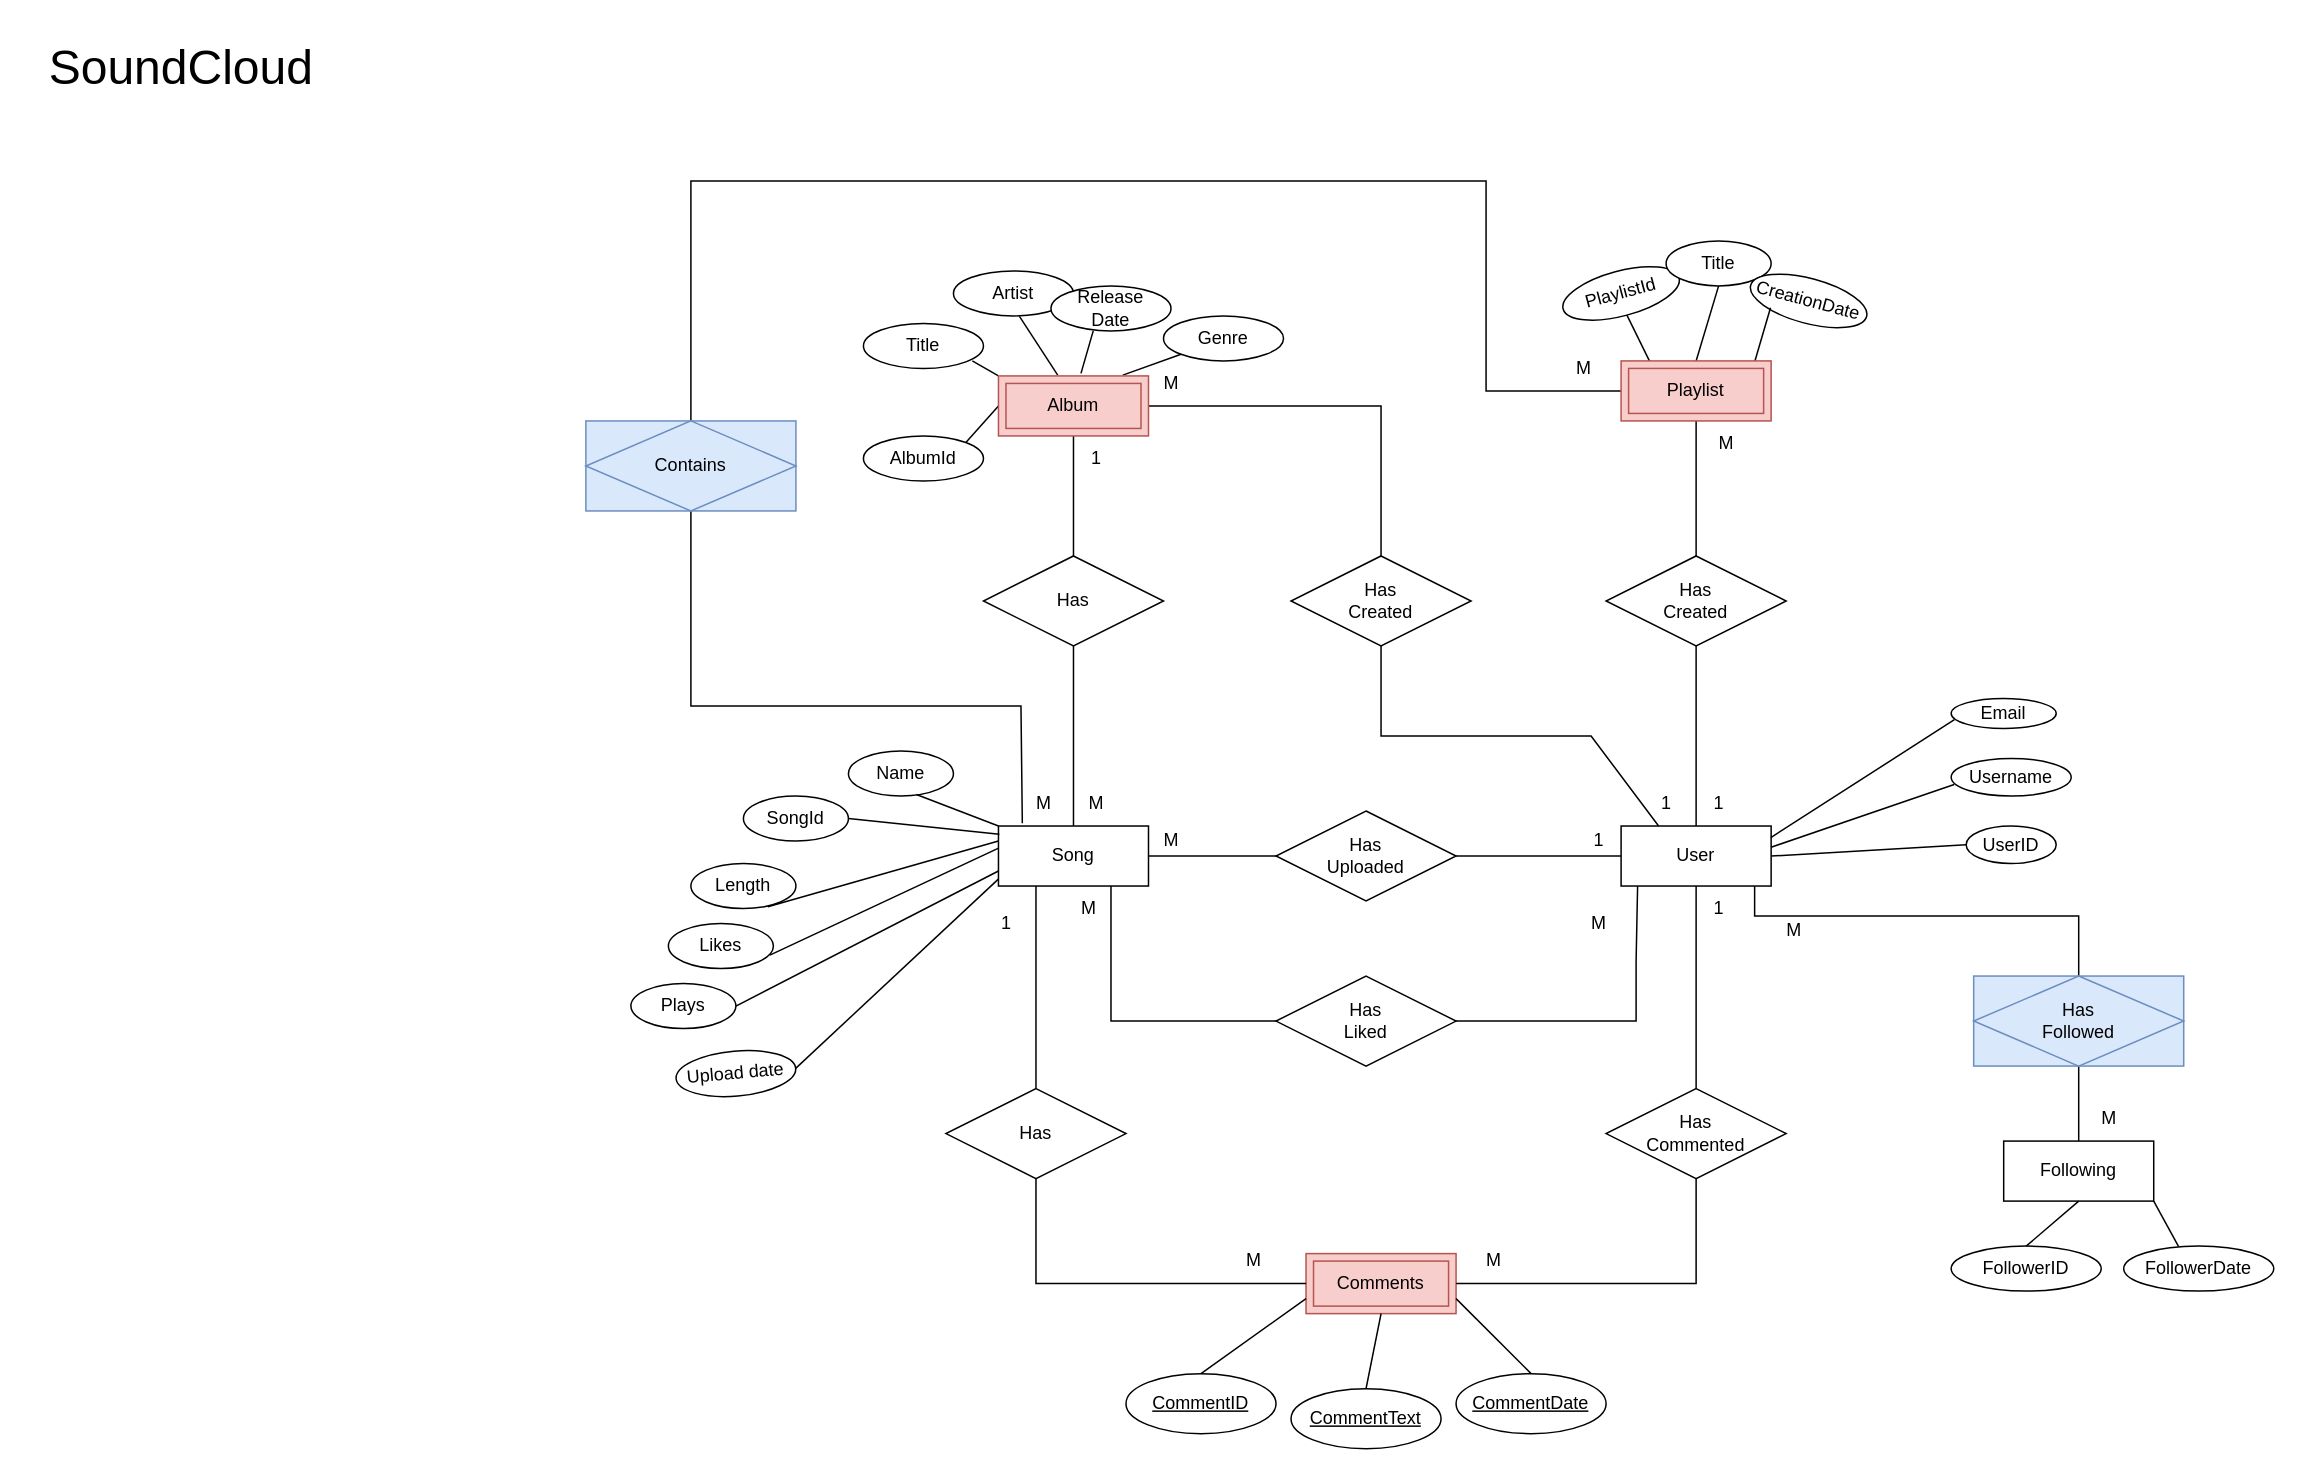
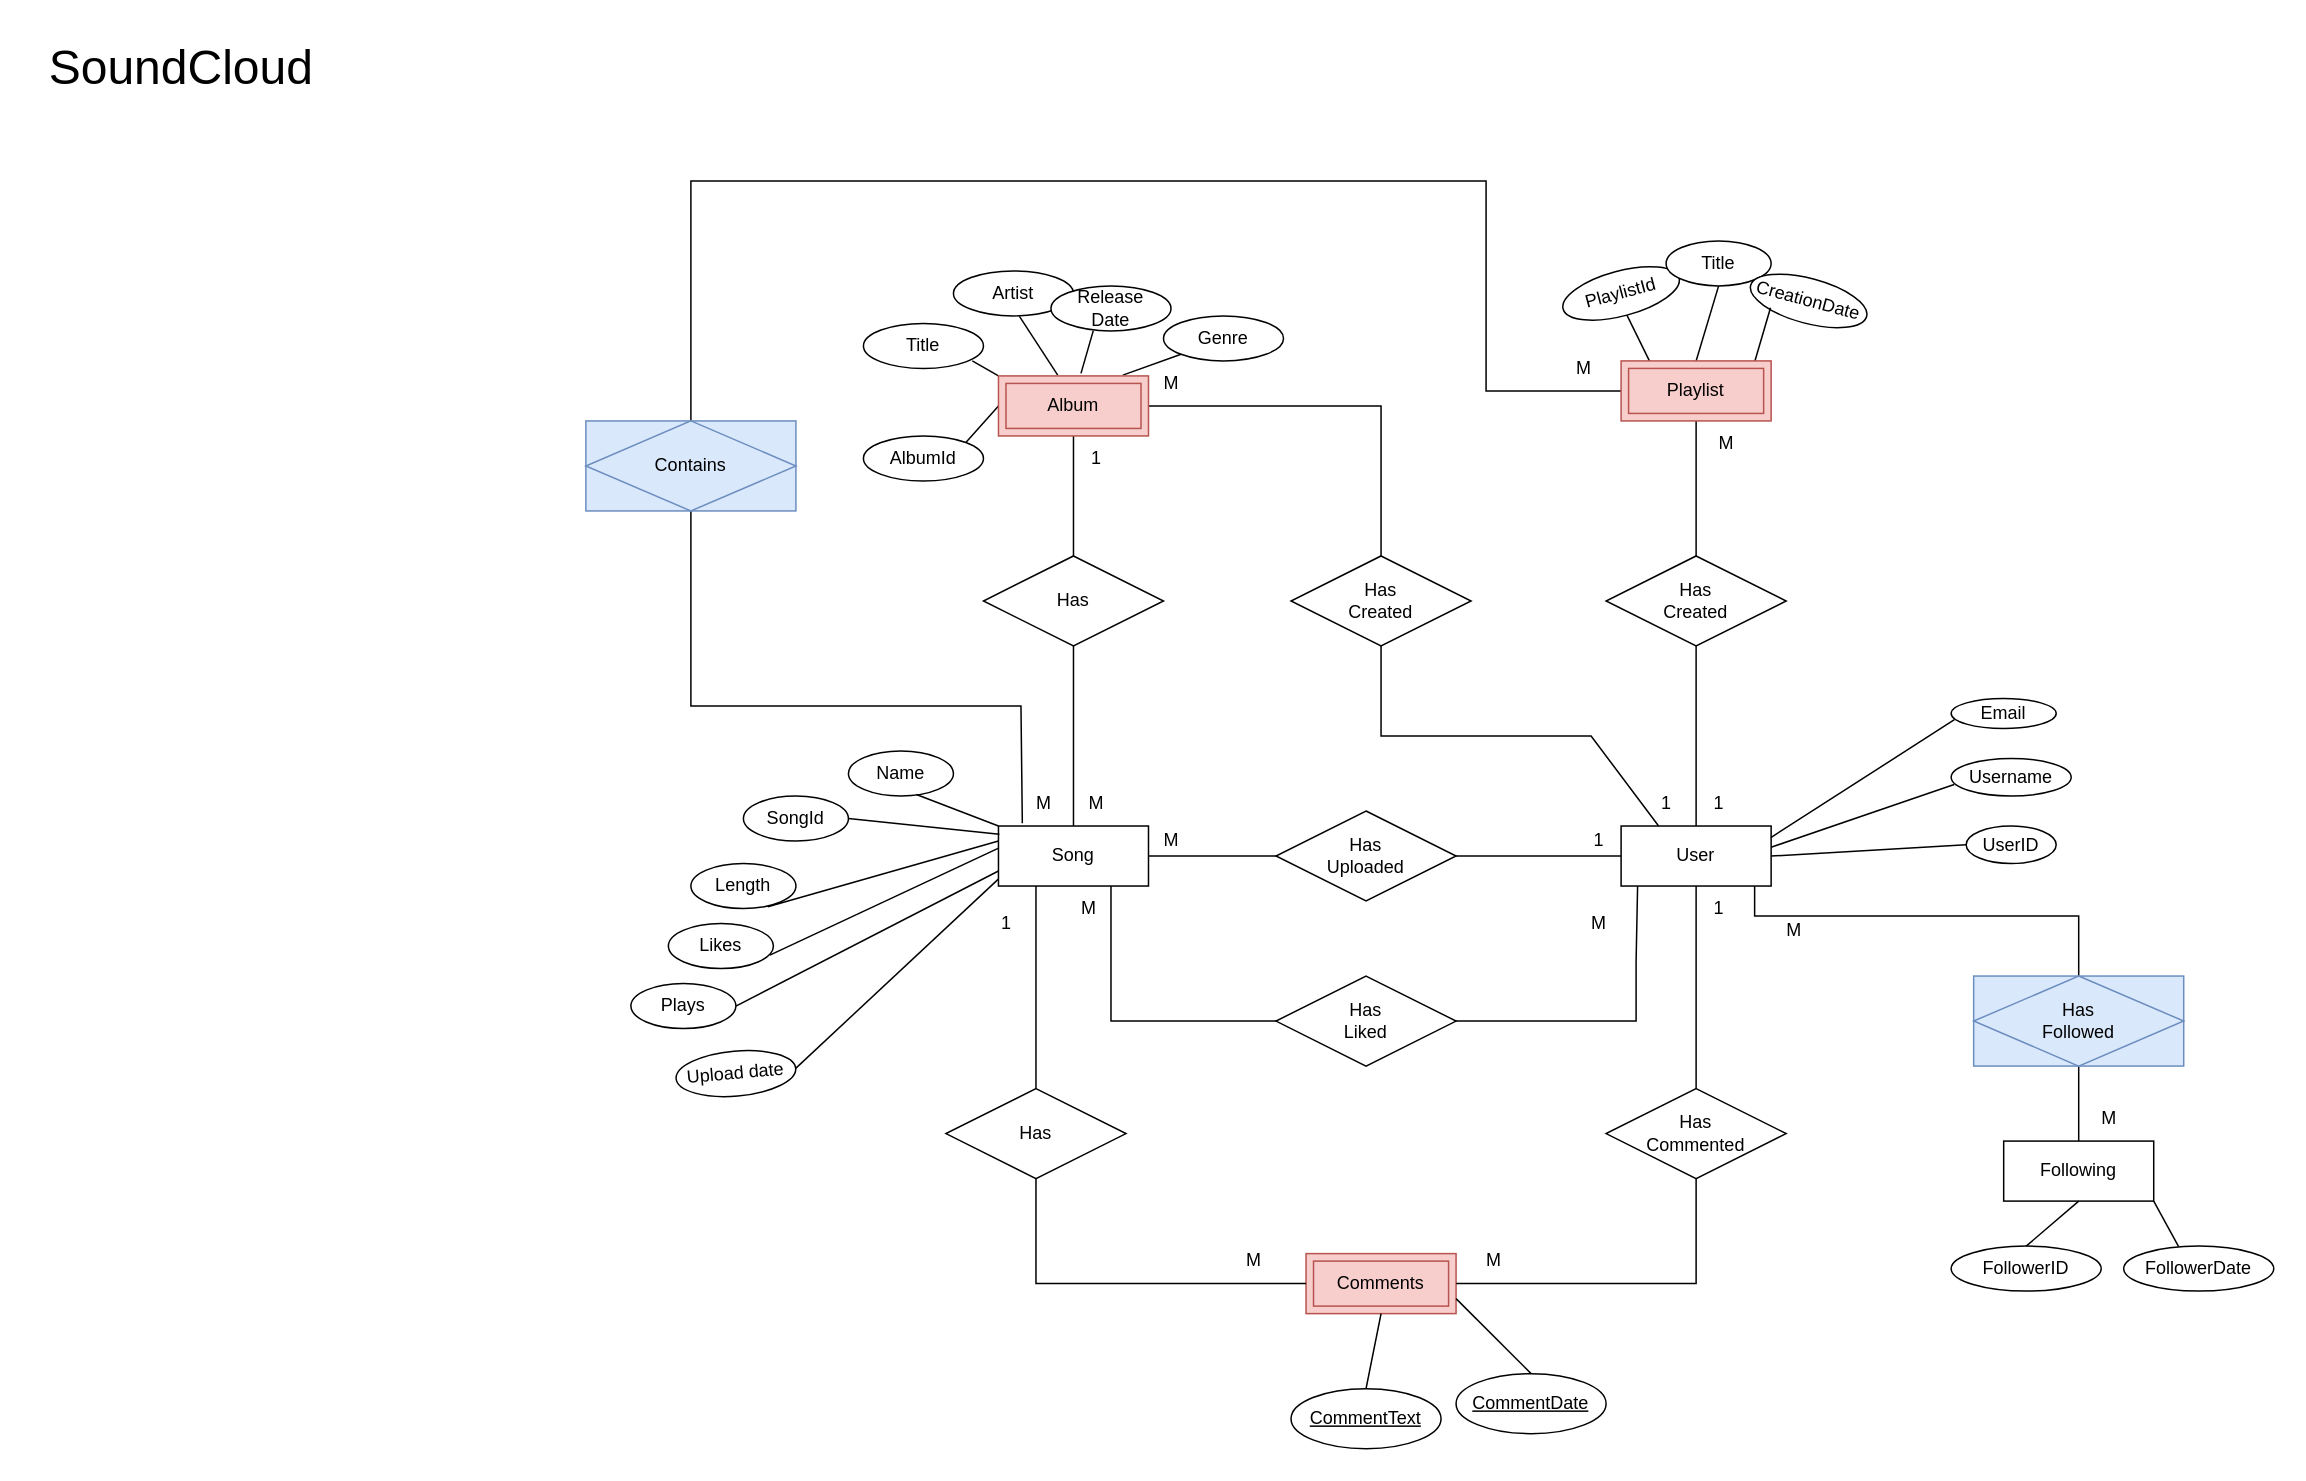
edge "Comments" -- "CommentID": removed
node "CommentID": removed
